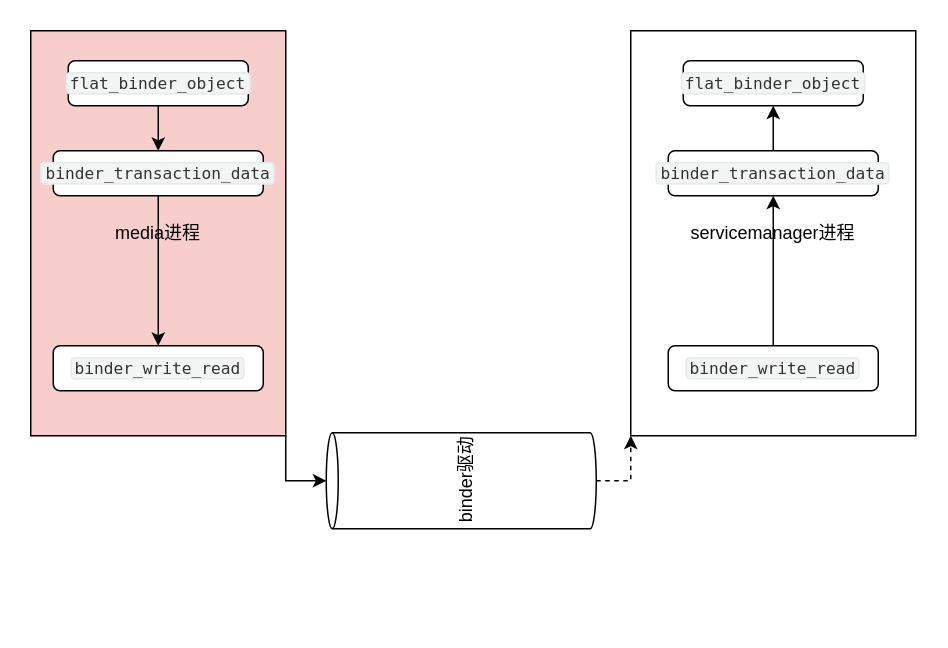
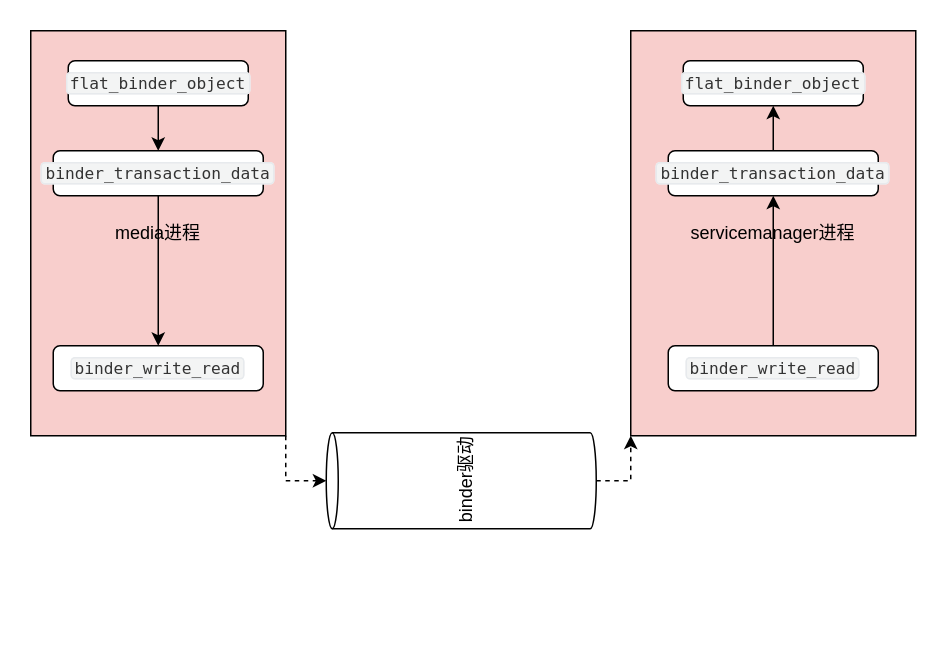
node "servicemanager进程": fillcolor #ffffff -> #f8cecc
edge "media进程" -> "binder驱动": style solid -> dashed
